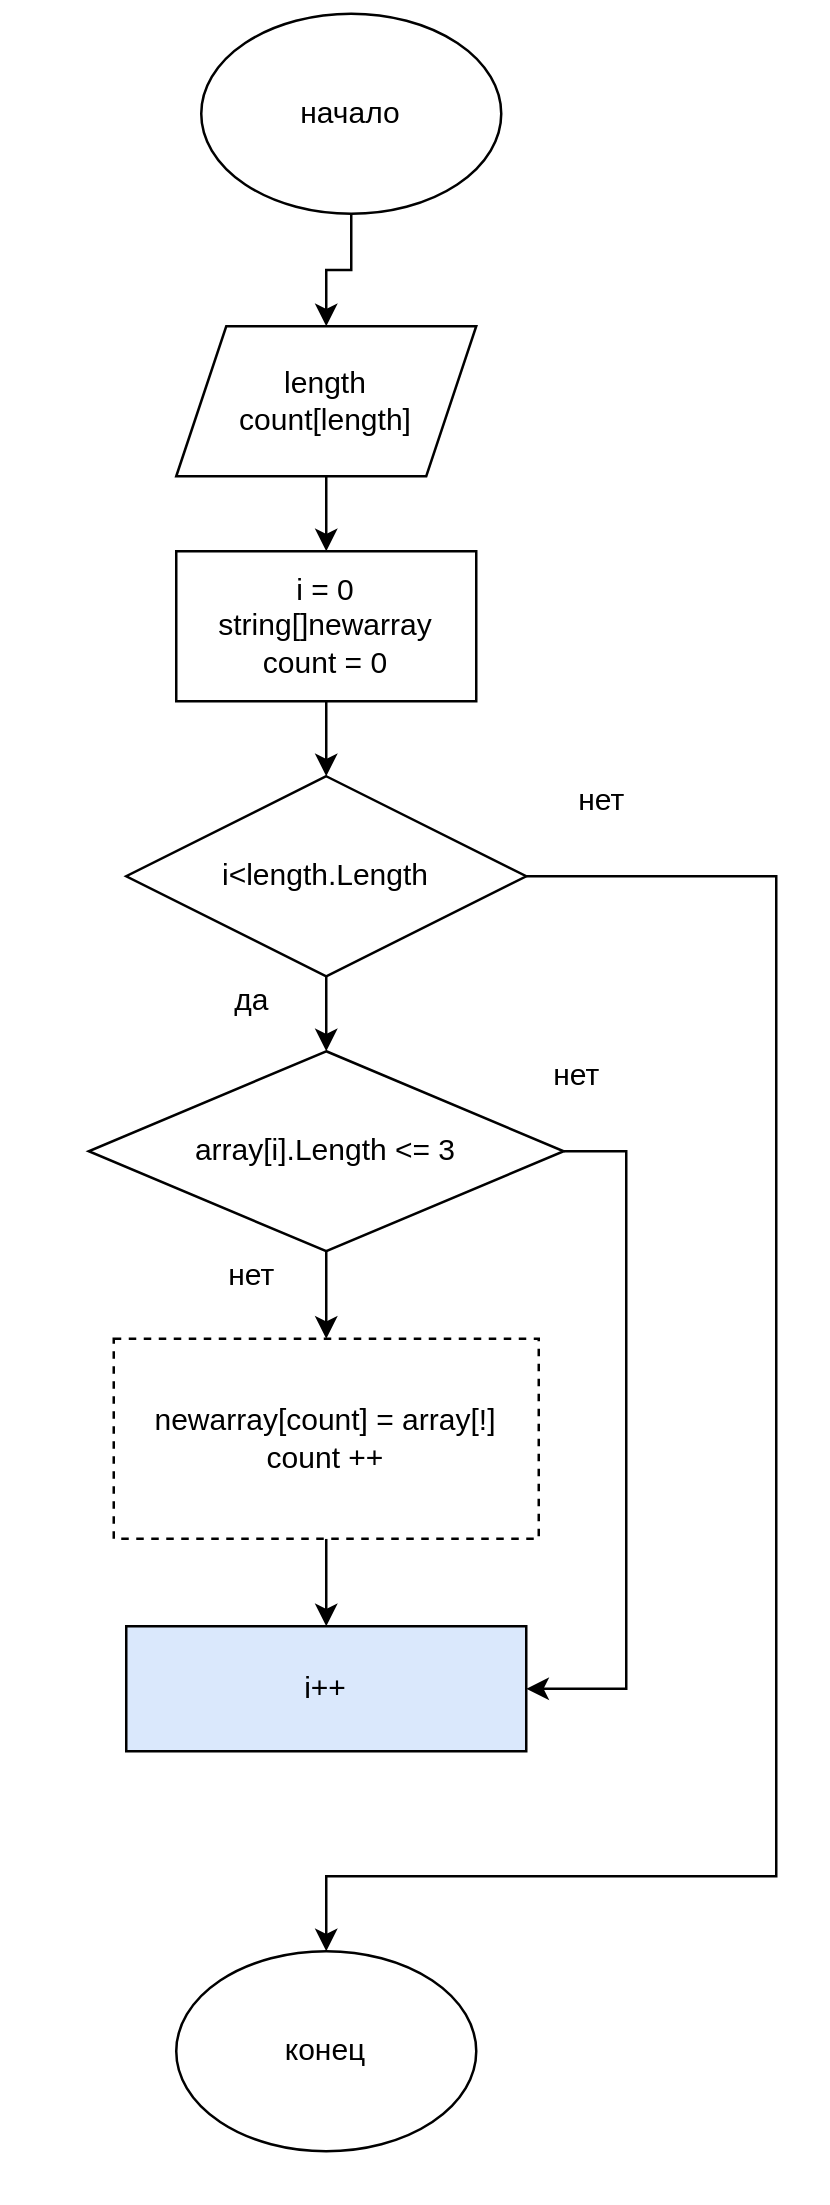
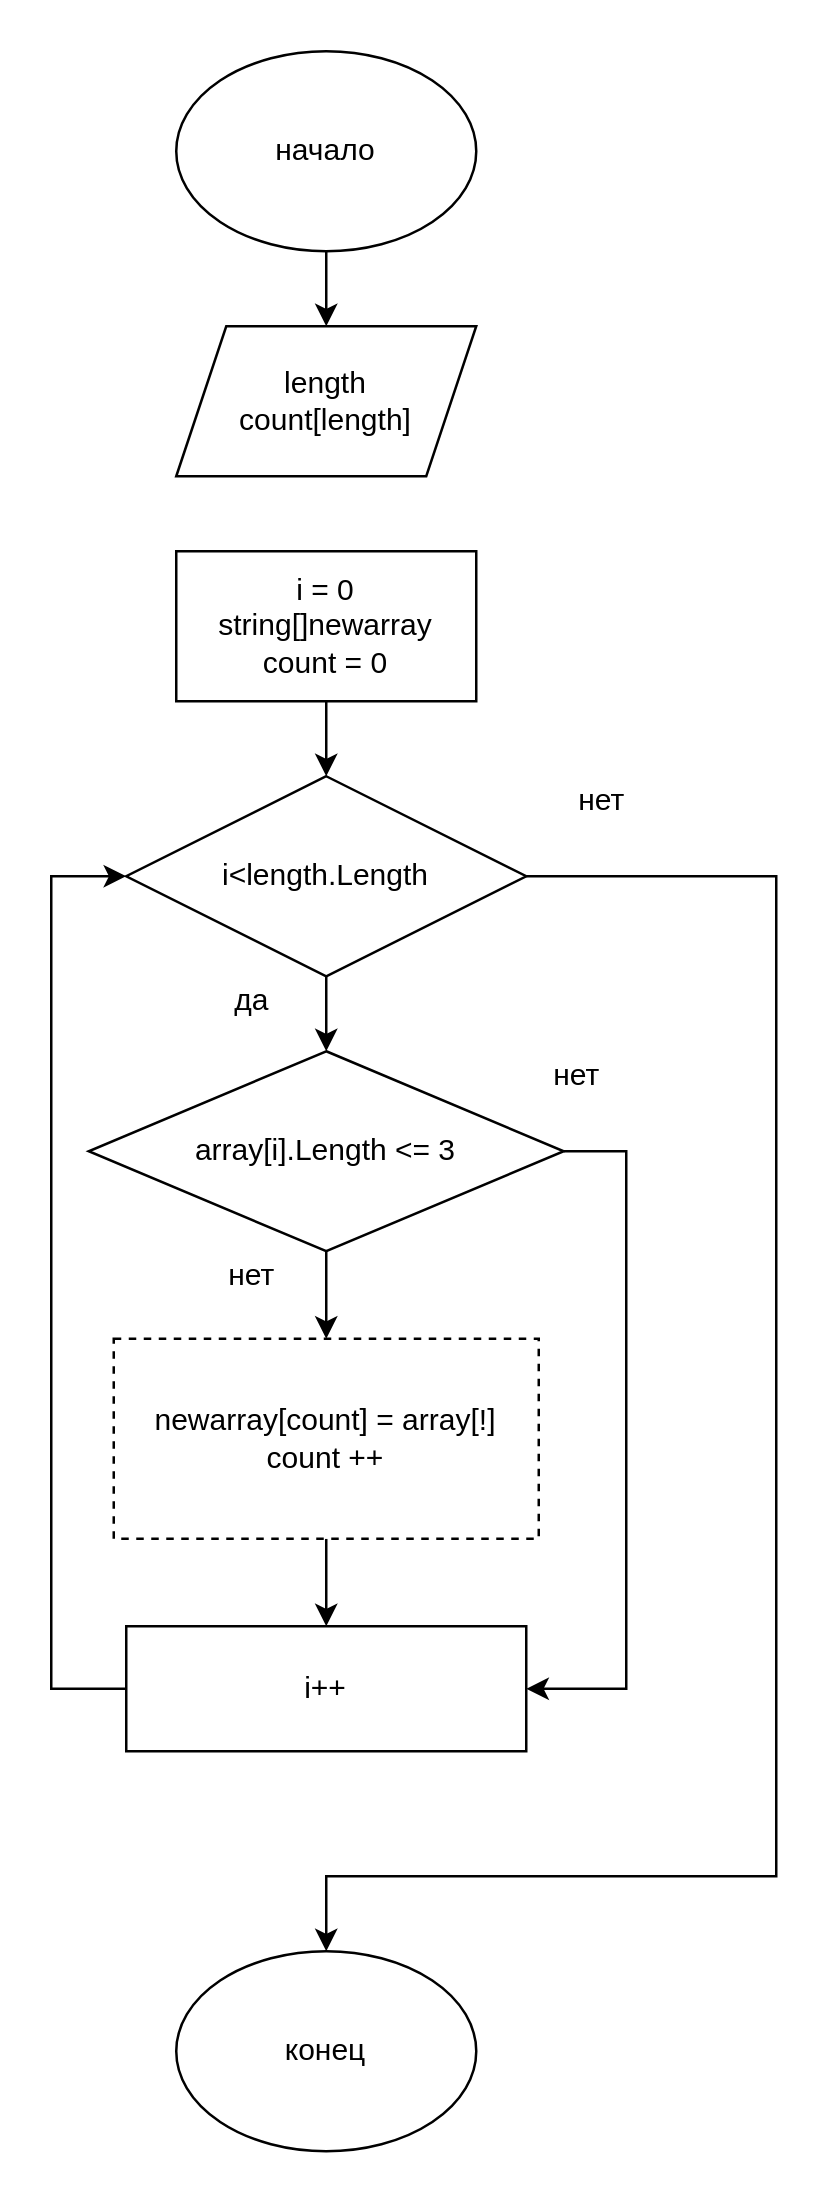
node "начало": moved (351, 114) -> (326, 151)
edge "length count[length]" -> "i = 0 string[]newarray count = 0": removed
edge "i++" -> "i<length.Length": added
node "i++": fillcolor #dae8fc -> #ffffff
